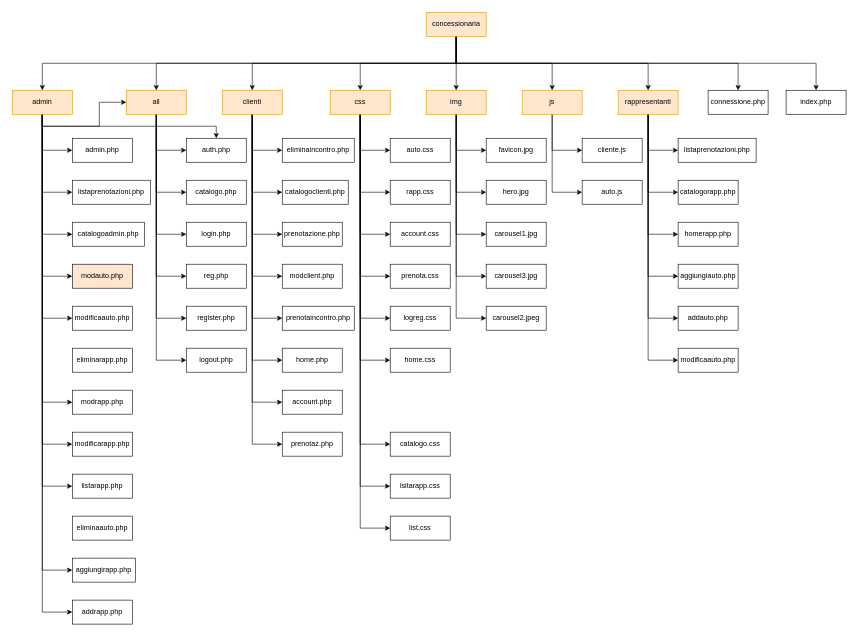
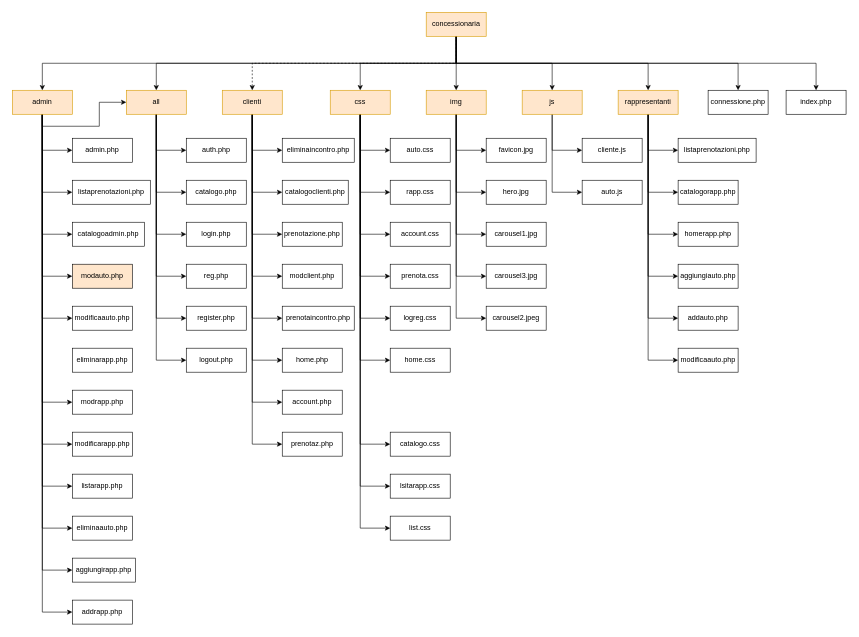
edge "concessionaria" -> "clienti": style solid -> dashed
edge "admin" -> "auth.php": now "admin" -> "eliminaauto.php"
